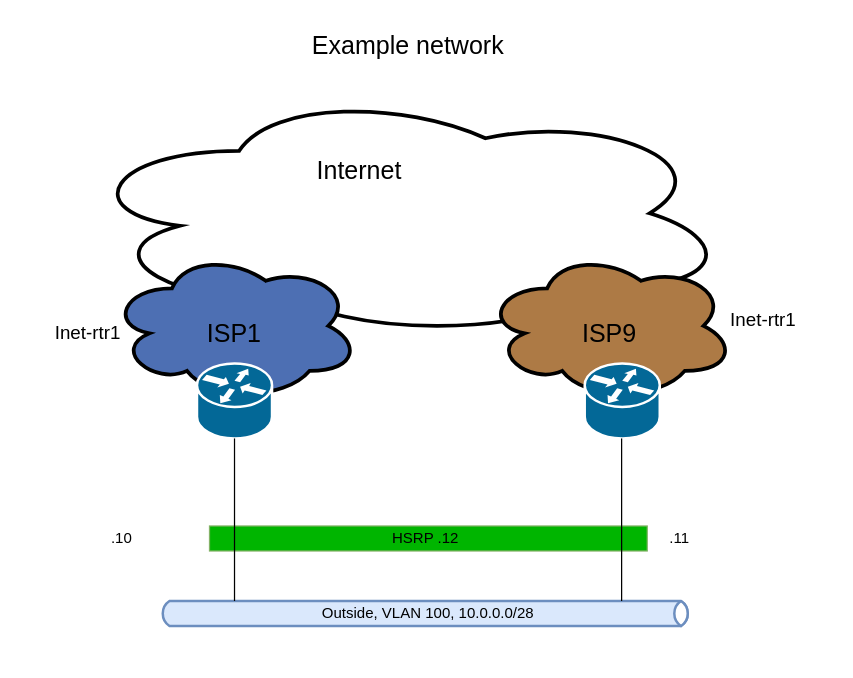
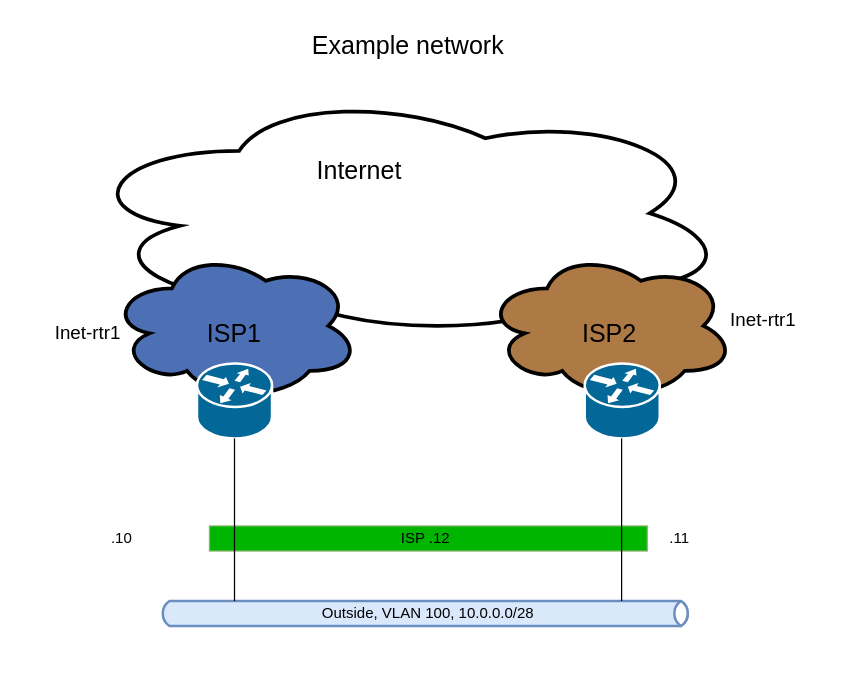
node "ISP9": label "ISP9" -> "ISP2"
node "HSRP .12": label "HSRP .12" -> "ISP .12"
